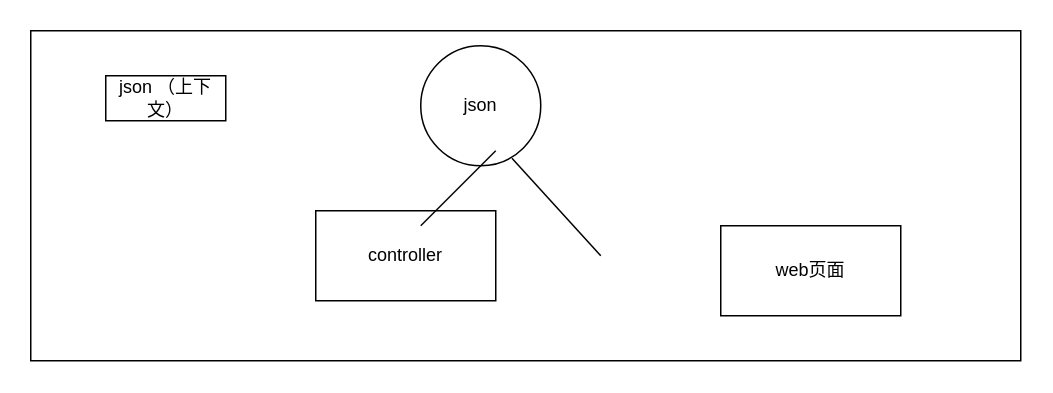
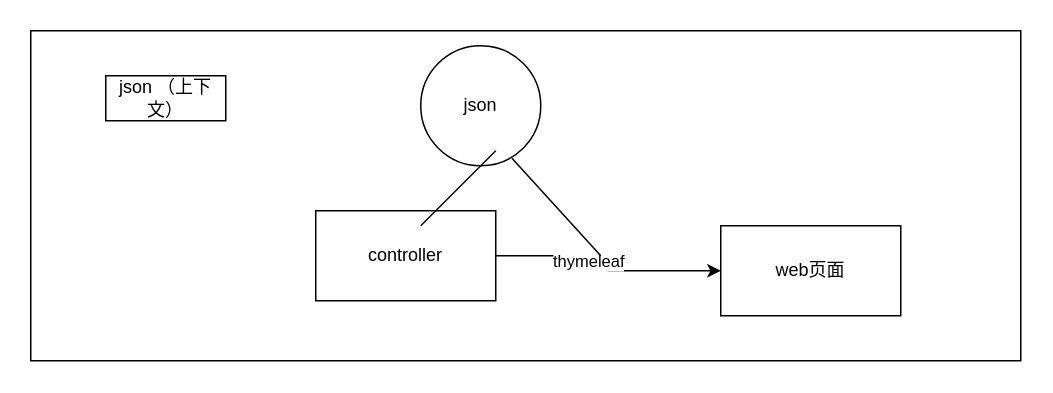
edge "controller" -> "web页面": added, label "thymeleaf"
